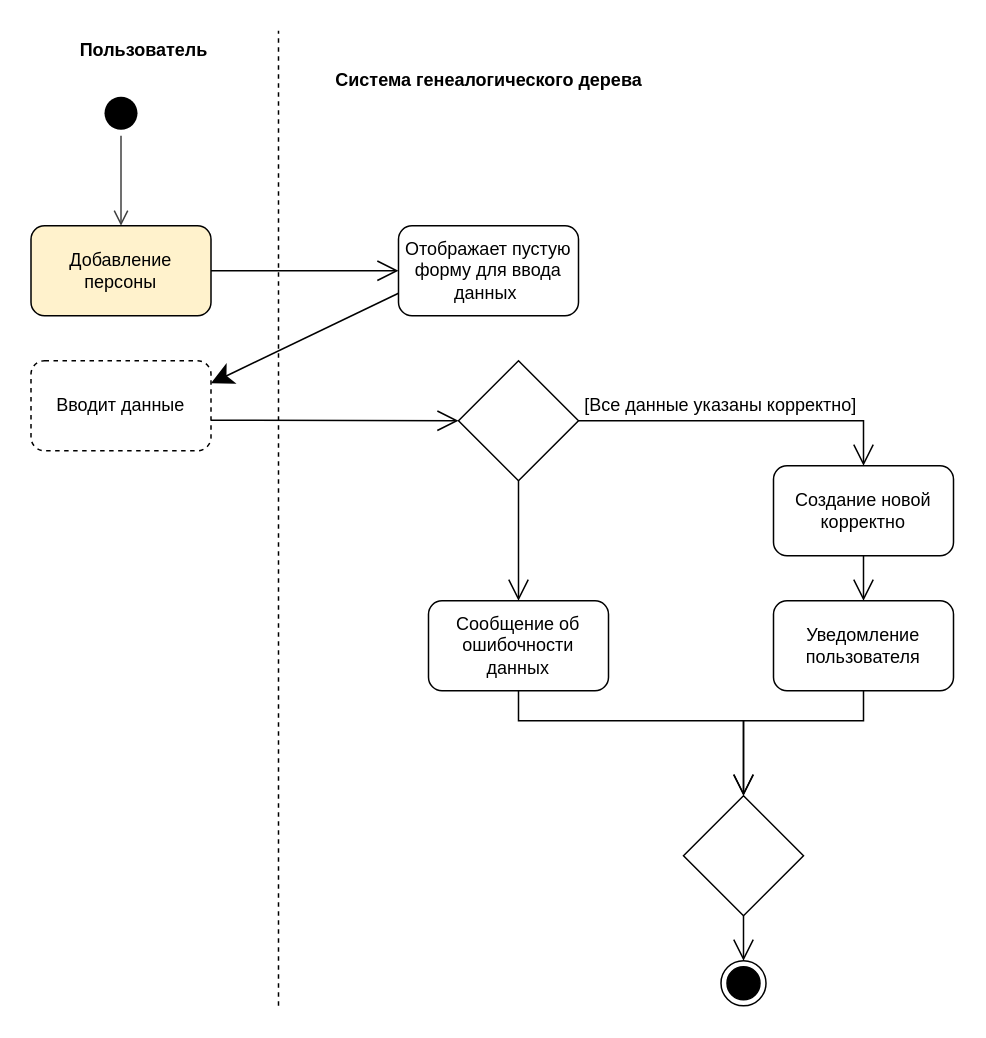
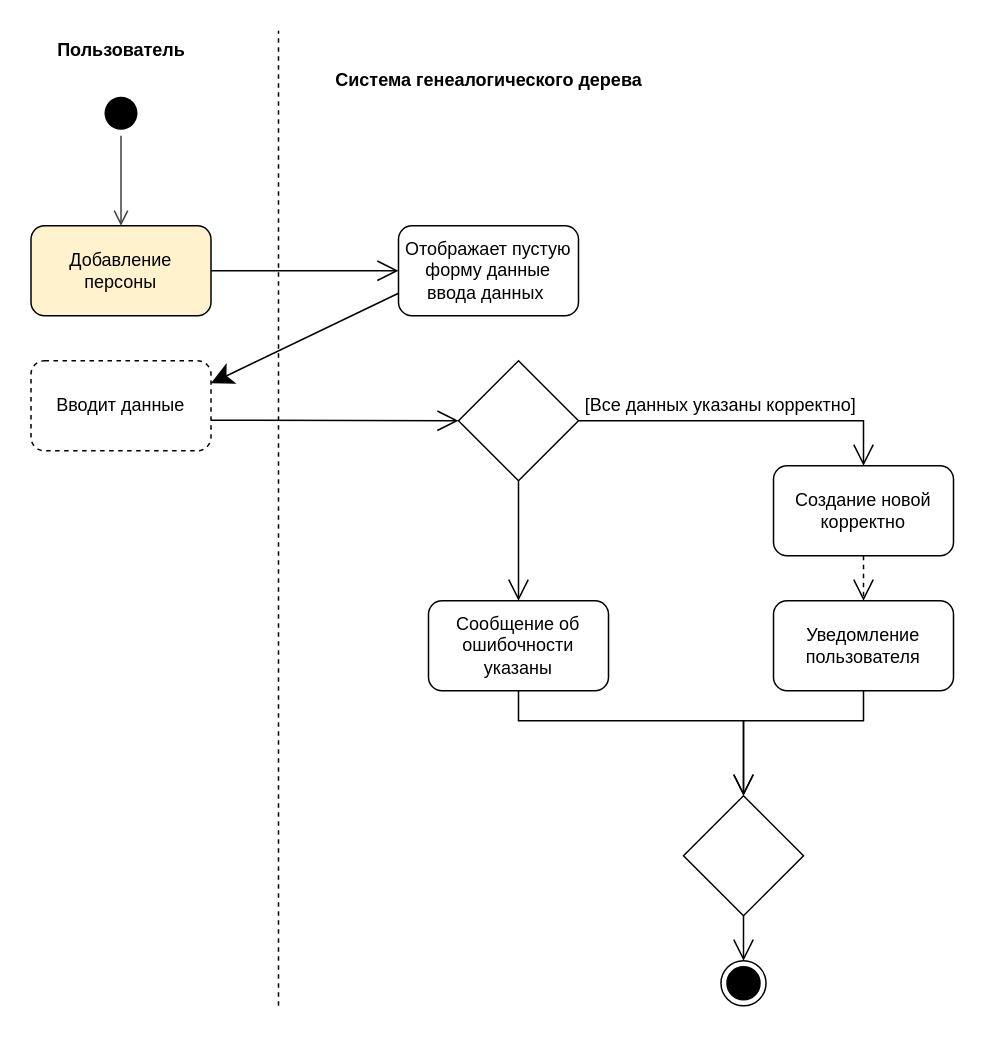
node "Пользователь": moved (143, 50) -> (121, 50)
node "Отображает пустую форму для ввода данных": label "Отображает пустую форму для ввода данных" -> "Отображает пустую форму данные ввода данных"
node "[Все данные указаны корректно]": label "[Все данные указаны корректно]" -> "[Все данных указаны корректно]"
edge "Создание новой корректно" -> "Уведомление пользователя": style solid -> dashed
node "Сообщение об ошибочности данных": label "Сообщение об ошибочности данных" -> "Сообщение об ошибочности указаны"
